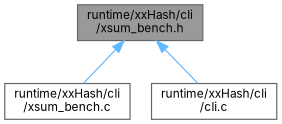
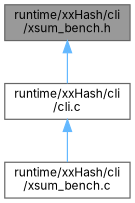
edge "runtime/xxHash/cli /xsum_bench.c" -> "runtime/xxHash/cli /xsum_bench.h": now "runtime/xxHash/cli /xsum_bench.c" -> "runtime/xxHash/cli /cli.c"
